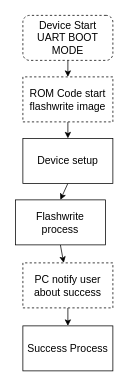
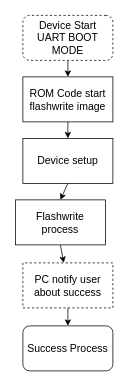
node "ROM Code start flashwrite image": style dashed -> solid
node "Success Process": shape rectangle -> rounded rectangle
